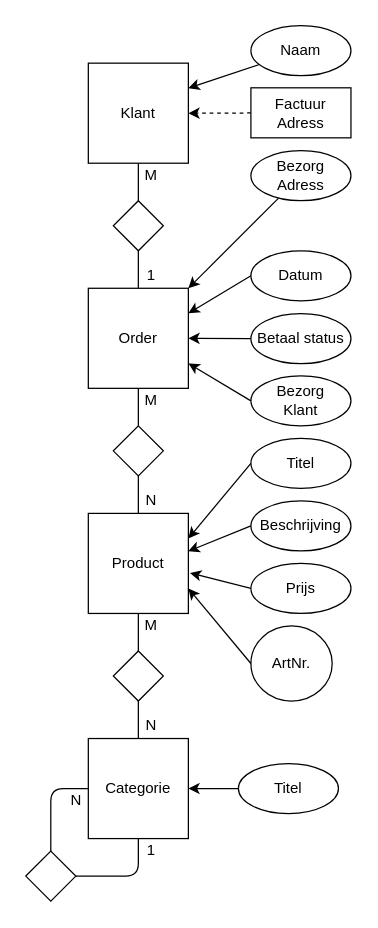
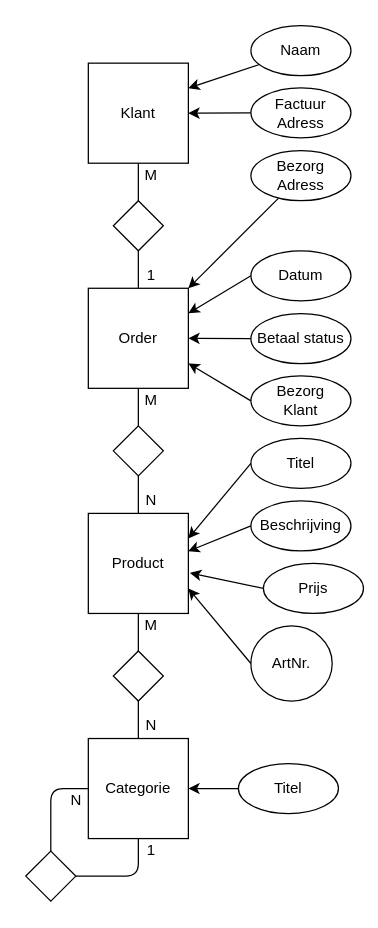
edge "Factuur Adress" -> "Klant": style dashed -> solid
node "Factuur Adress": shape rectangle -> ellipse
node "Prijs": moved (301, 588) -> (313, 588)
